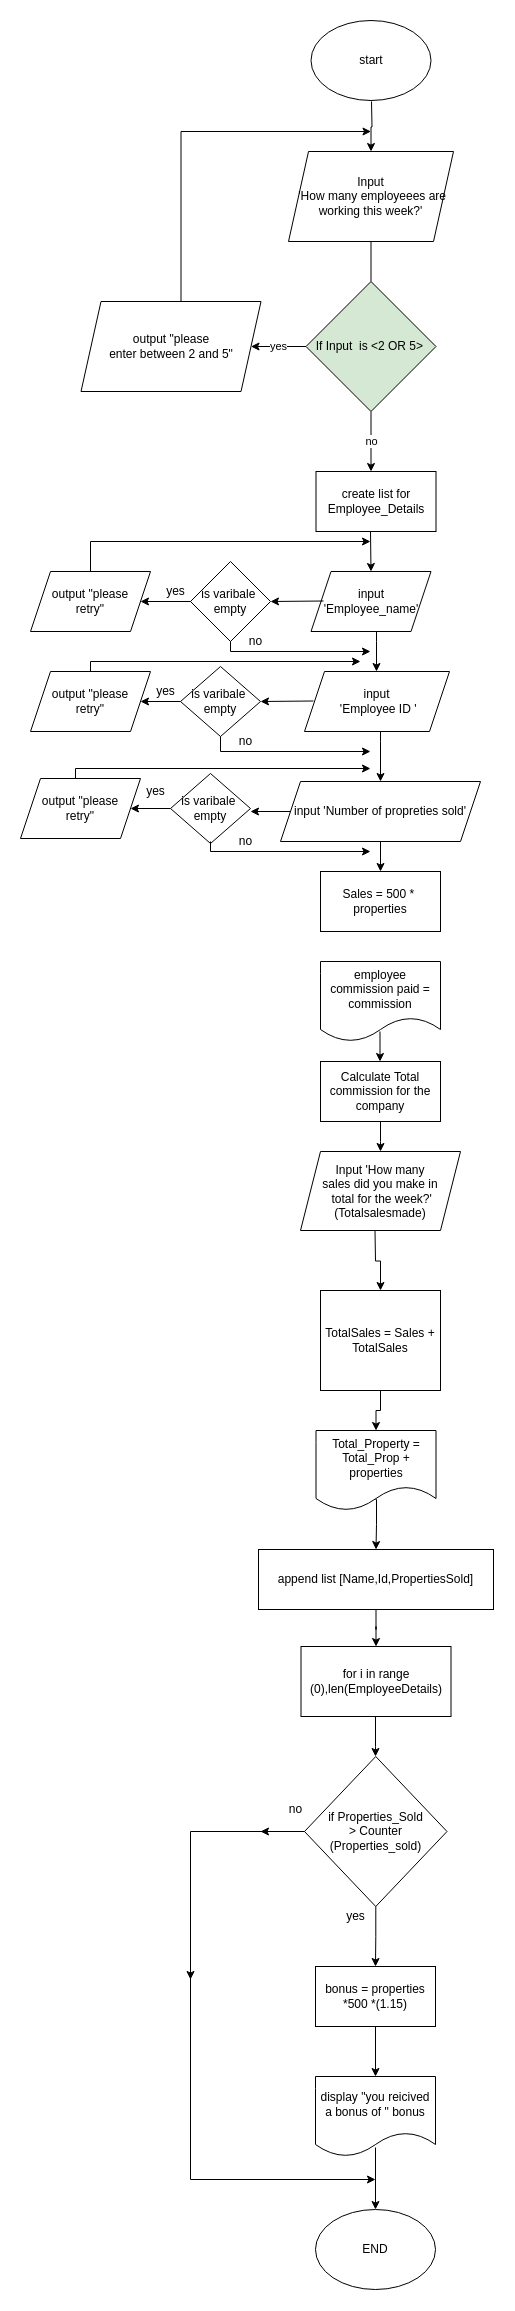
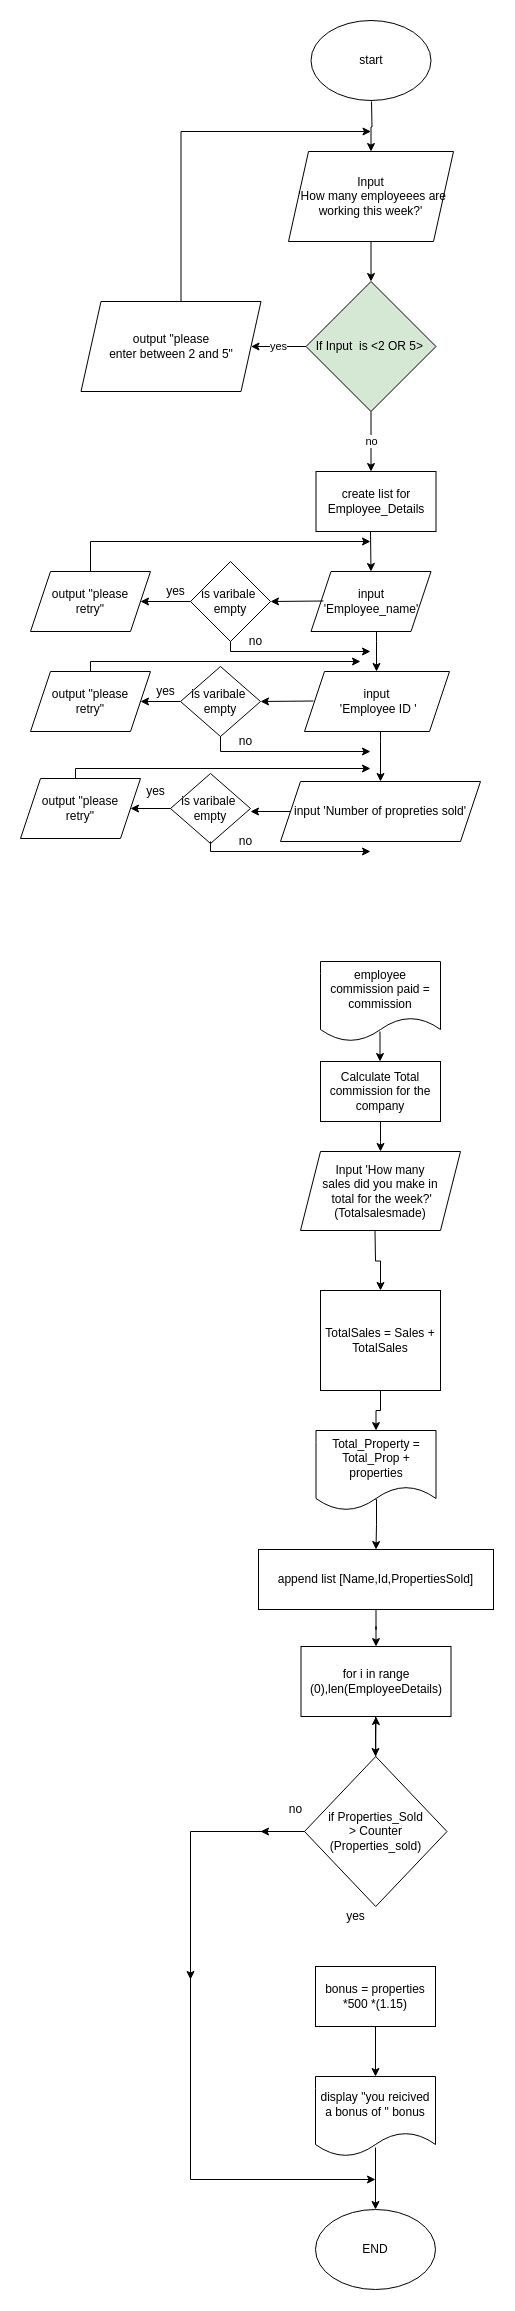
edge "Input 'How many employeees are working this week?'" -- "If Input is <2 OR 5>": arrowhead none -> classic
edge "input 'Number of propreties sold'" -> "Sales = 500 * properties": removed
node "Sales = 500 * properties": removed
edge "if Properties_Sold > Counter (Properties_sold)" -> "bonus = properties *500 *(1.15)": now "if Properties_Sold > Counter (Properties_sold)" -> "for i in range (0),len(EmployeeDetails)"
